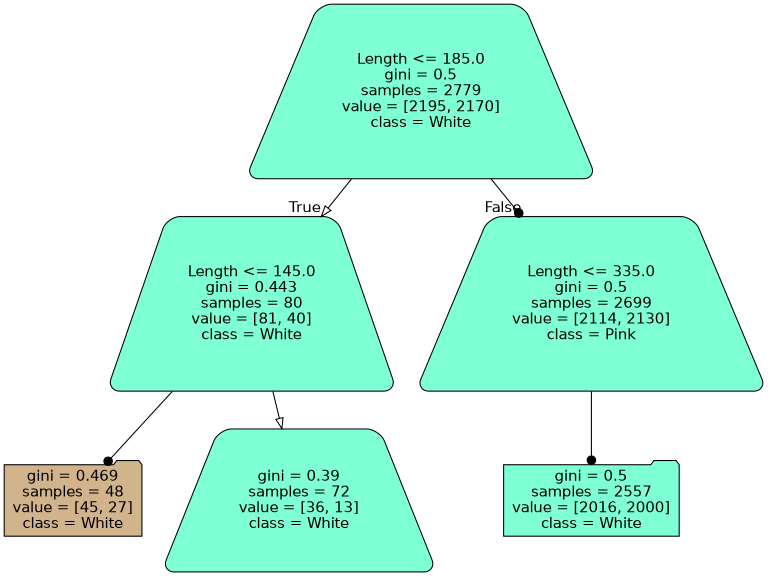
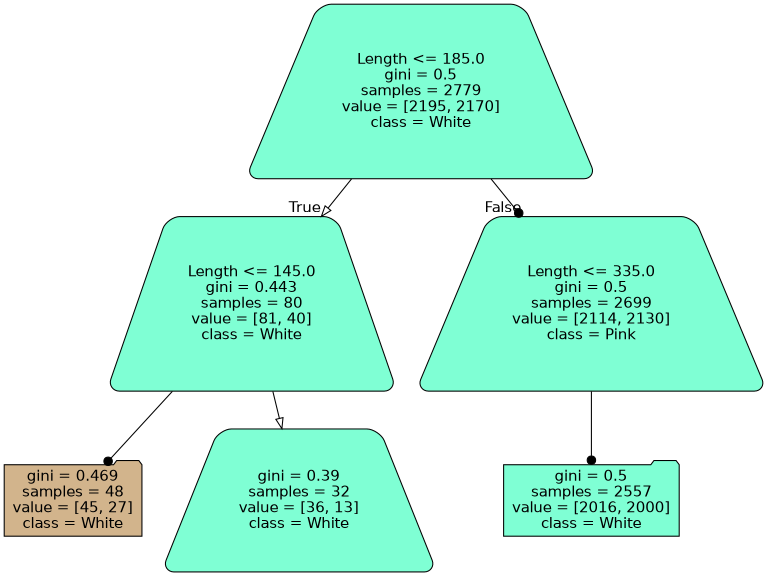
node "gini = 0.39 samples = 72 value = [36, 13] class = White": label "gini = 0.39 samples = 72 value = [36, 13] class = White" -> "gini = 0.39 samples = 32 value = [36, 13] class = White"
